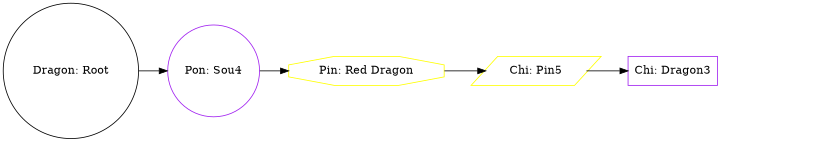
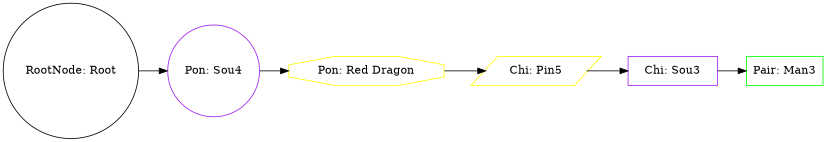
node "Dragon: Root": label "Dragon: Root" -> "RootNode: Root"
node "Pin: Red Dragon": label "Pin: Red Dragon" -> "Pon: Red Dragon"
node "Chi: Dragon3": label "Chi: Dragon3" -> "Chi: Sou3"
node "Pair: Man3": added
